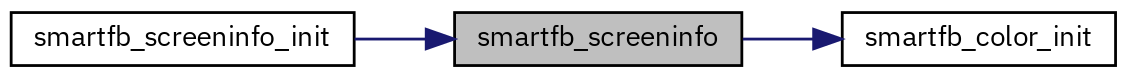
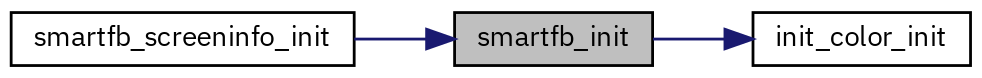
node "smartfb_screeninfo": label "smartfb_screeninfo" -> "smartfb_init"
node "smartfb_color_init": label "smartfb_color_init" -> "init_color_init"
